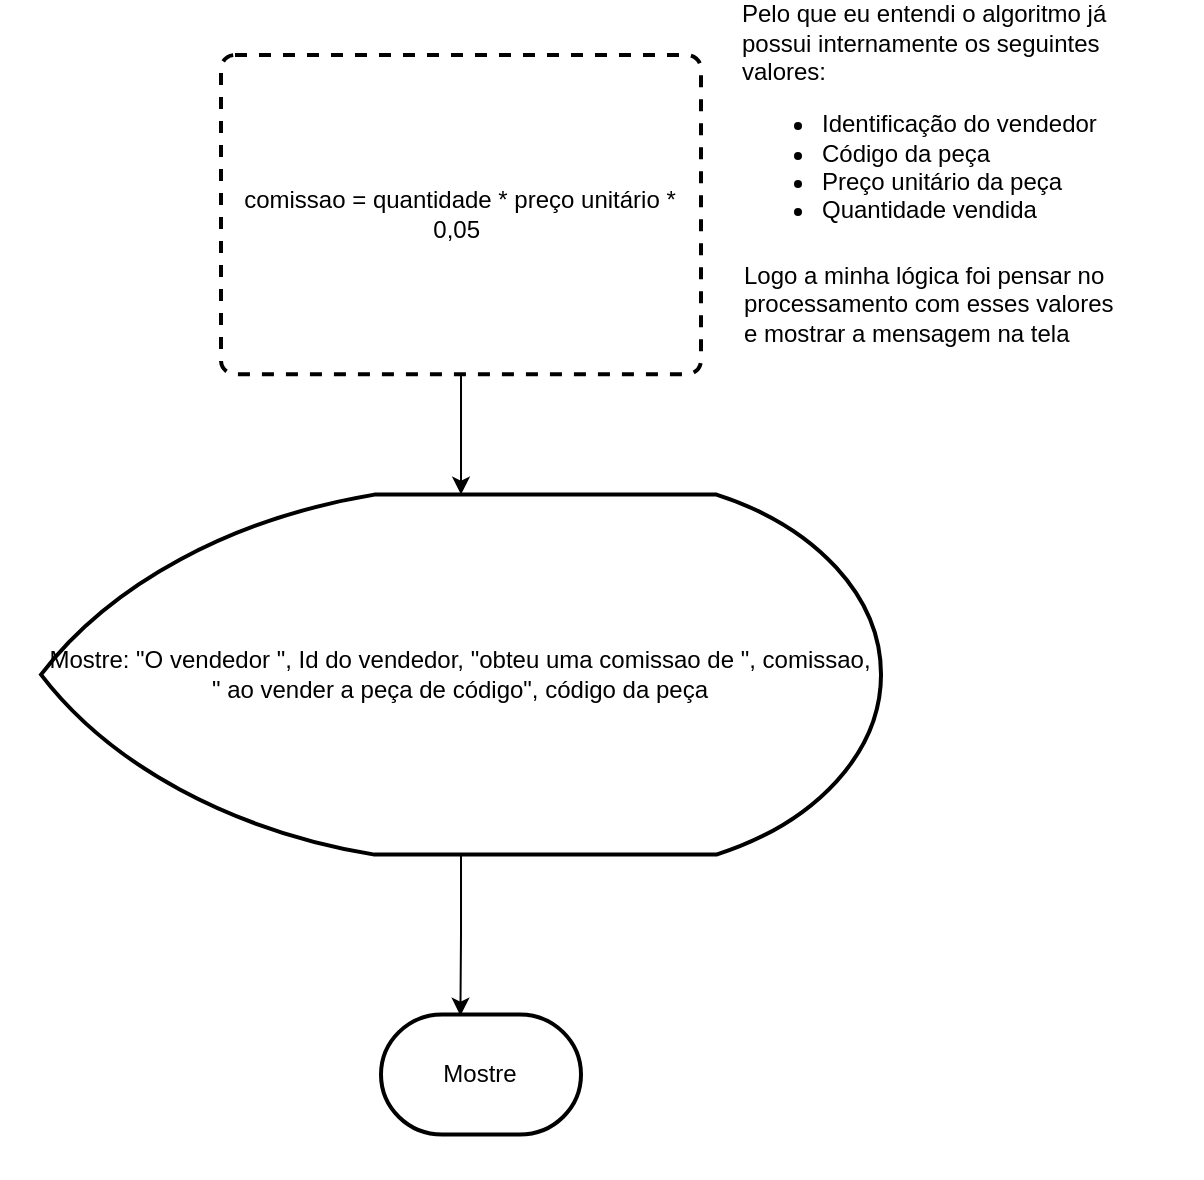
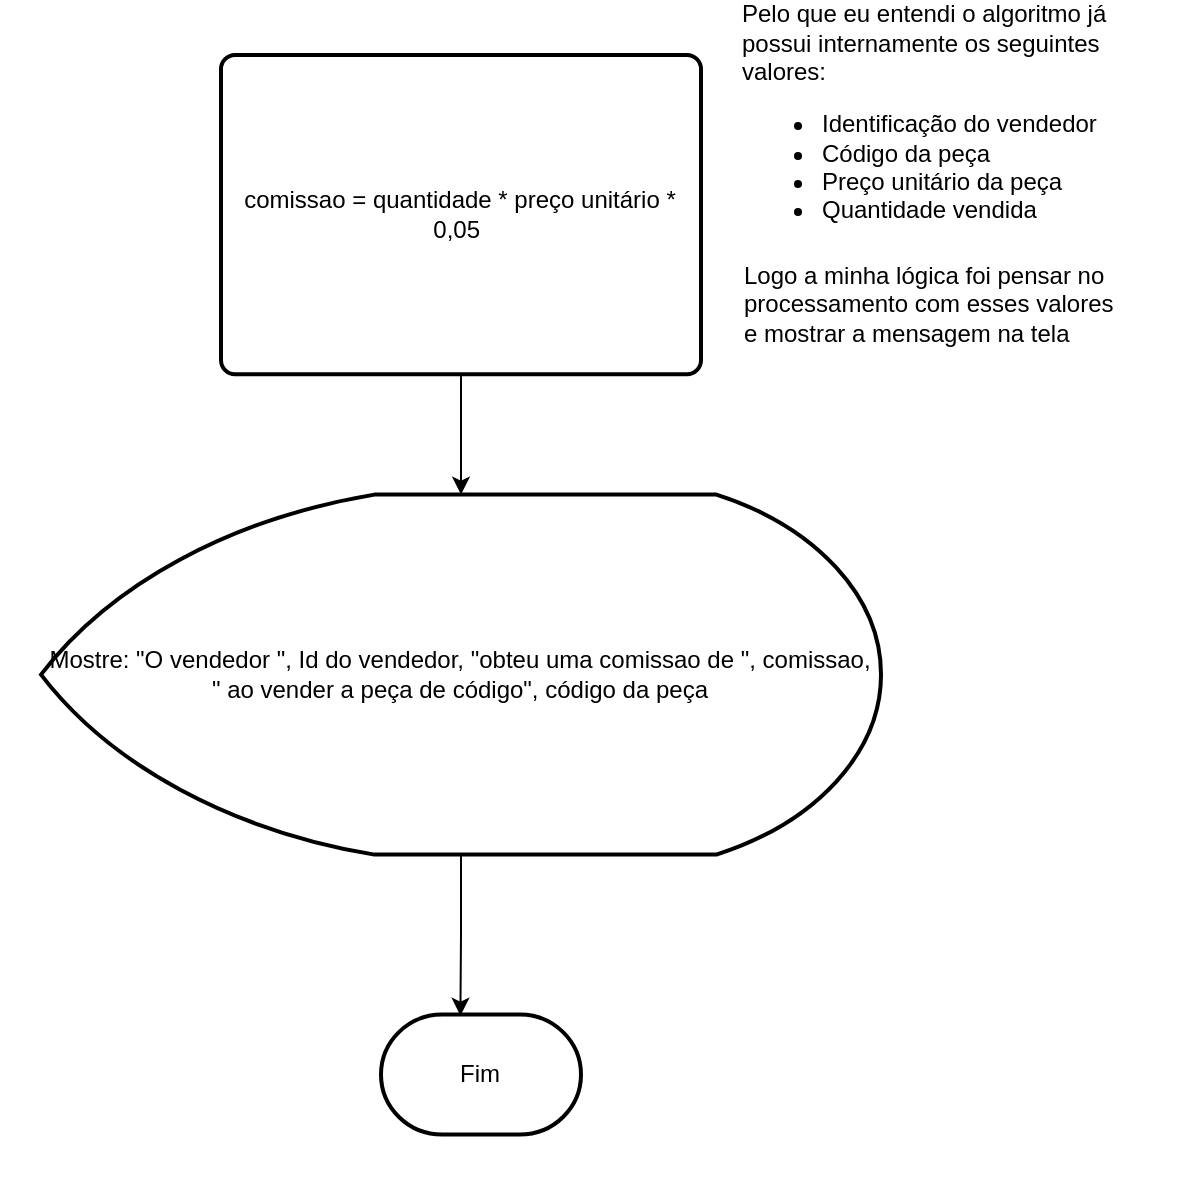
node "comissao = quantidade * preço unitário * 0,05": style dashed -> solid
node "Mostre": label "Mostre" -> "Fim"
